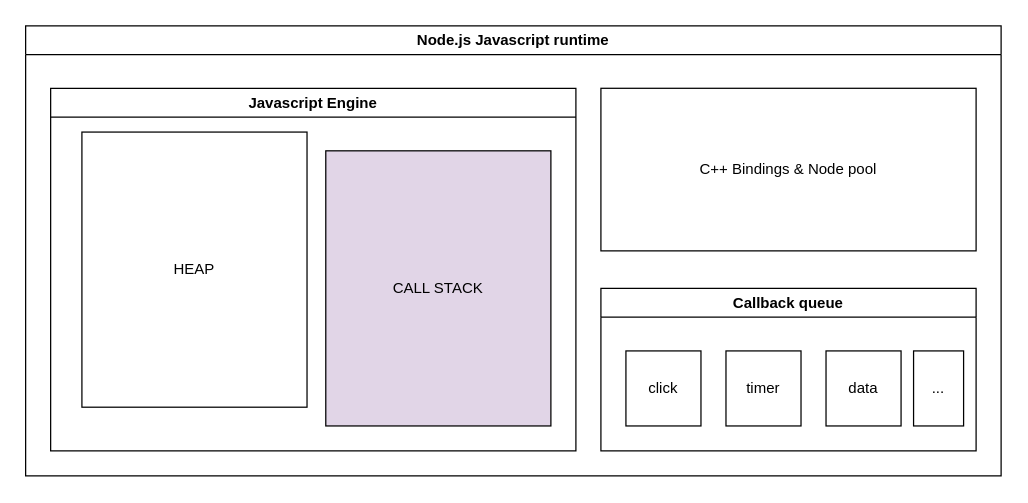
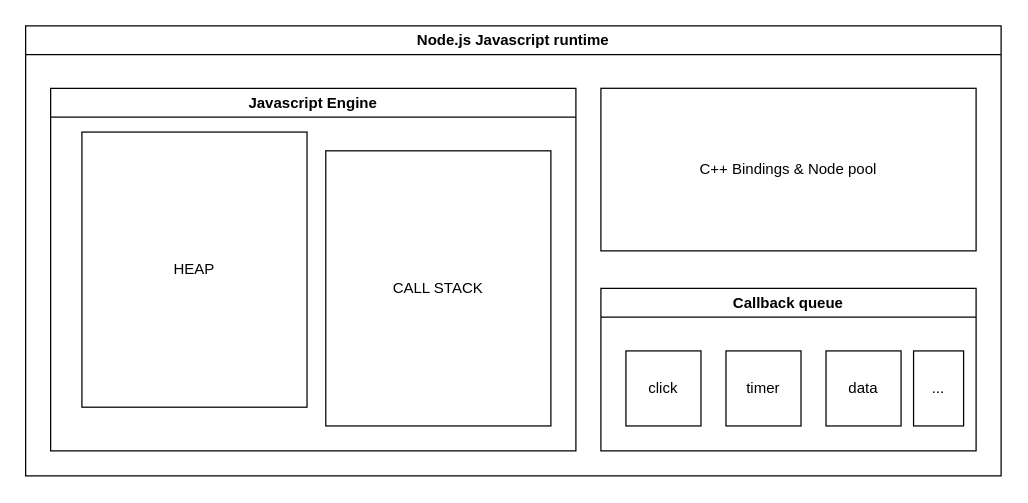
node "CALL STACK": fillcolor #e1d5e7 -> #ffffff
